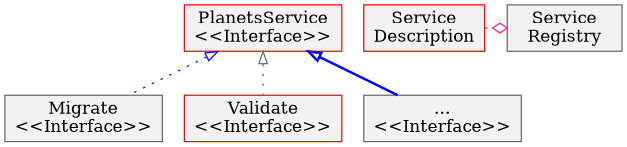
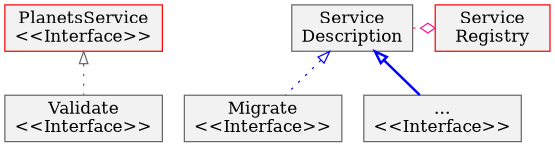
node "Service Description": color red -> gray40
node "Service Registry": color gray40 -> red
edge "Migrate <<Interface>>" -> "PlanetsService <<Interface>>": now "Migrate <<Interface>>" -> "Service Description"
edge "... <<Interface>>" -> "PlanetsService <<Interface>>": now "... <<Interface>>" -> "Service Description"
node "Validate <<Interface>>": color red -> gray40
